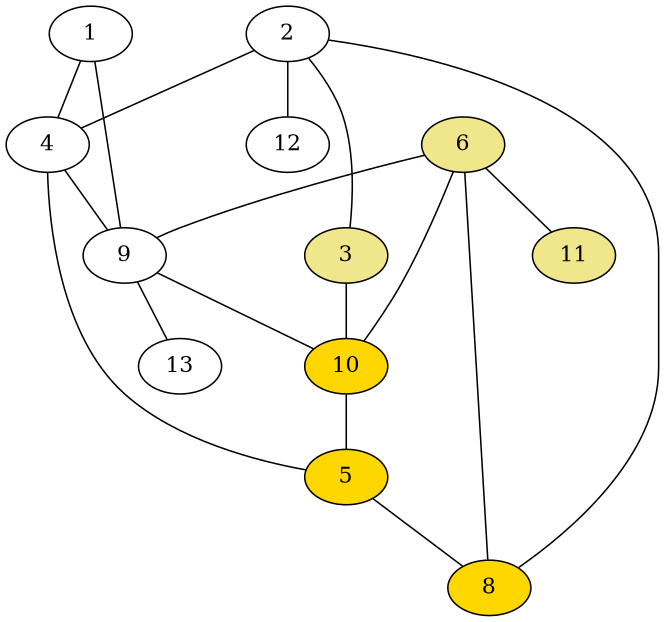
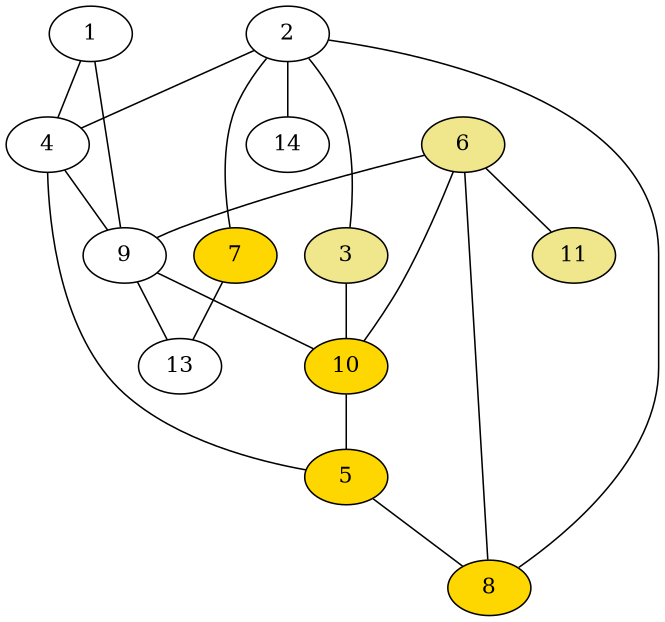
node "12": label "12" -> "14"
node "7": added
